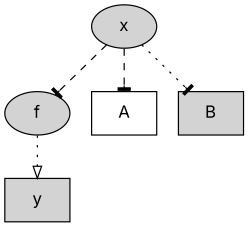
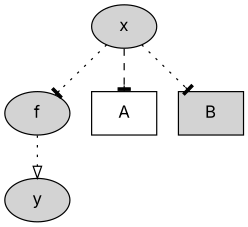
edge "x" -> "f": style dashed -> dotted
node "y": shape box -> ellipse
